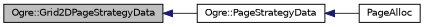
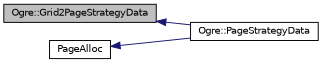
node "Ogre::Grid2DPageStrategyData": label "Ogre::Grid2DPageStrategyData" -> "Ogre::Grid2PageStrategyData"
edge "PageAlloc" -> "Ogre::PageStrategyData": reversed
